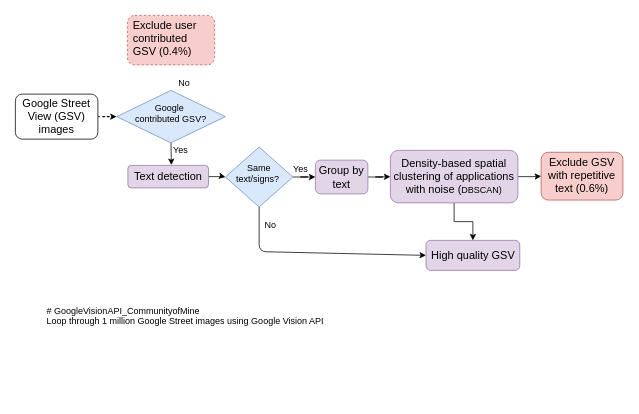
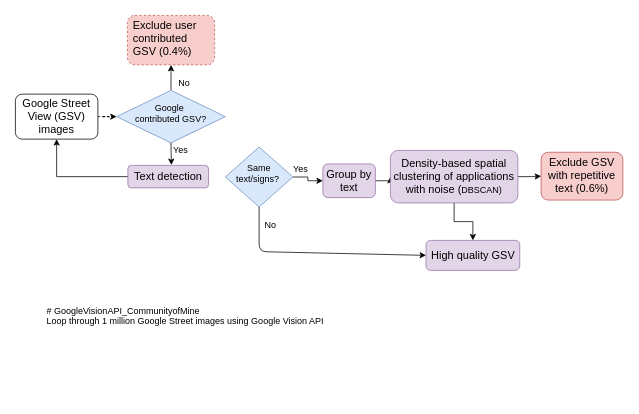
edge "Google contributed GSV?" -> "Exclude user contributed GSV (0.4%)": added
edge "Text detection" -> "Same text/signs?": now "Text detection" -> "Google Street View (GSV) images"
node "Group by text": moved (342, 177) -> (349, 181)
